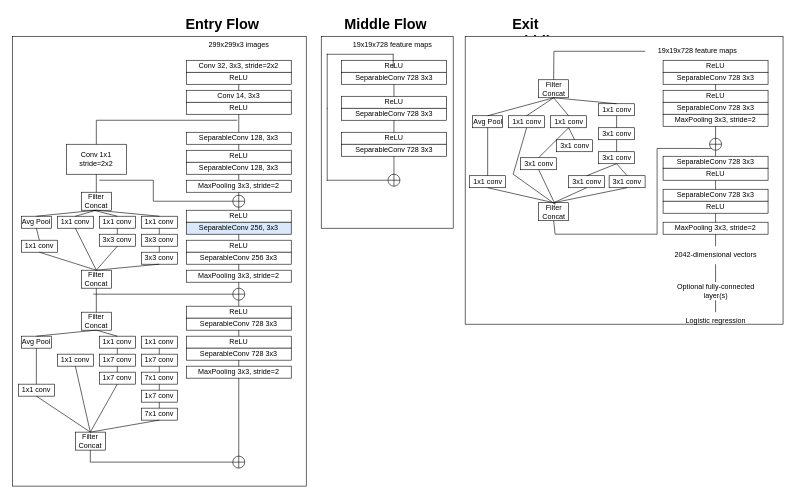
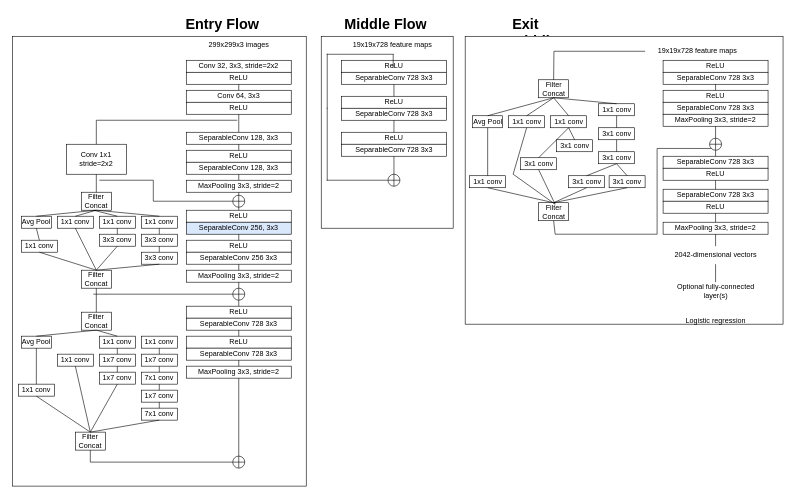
node "Conv 14, 3x3": label "Conv 14, 3x3" -> "Conv 64, 3x3"
edge "Optional fully-connected layer(s)" -- "Logistic regression": removed
